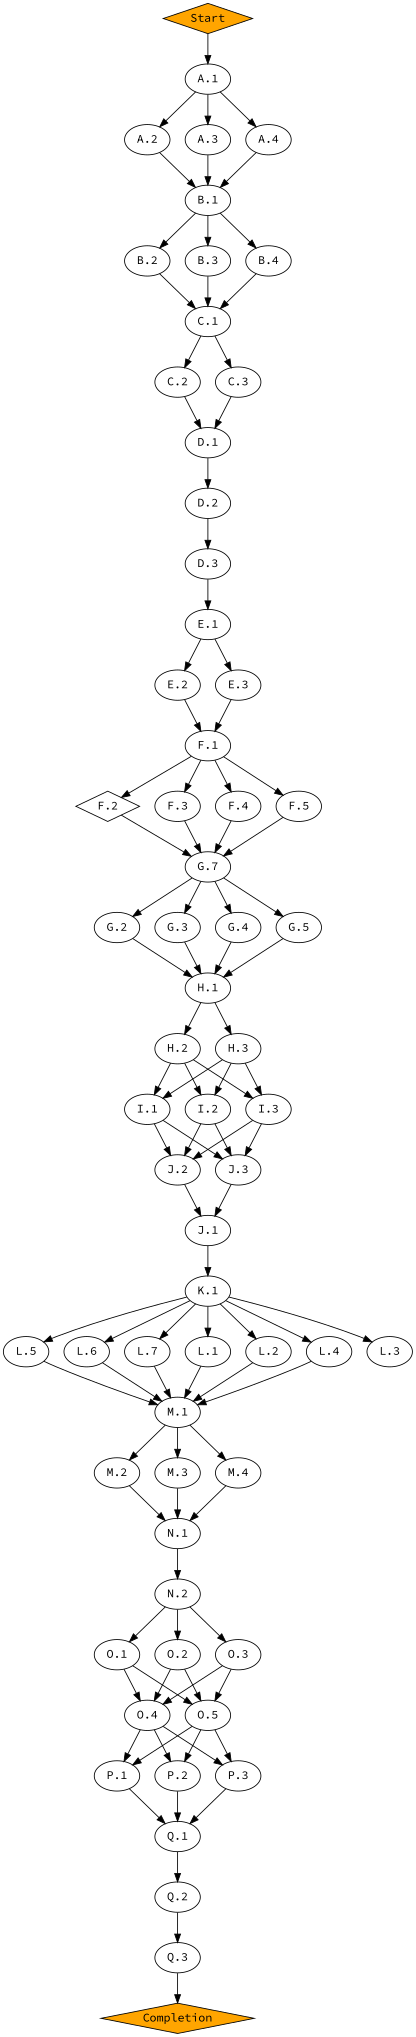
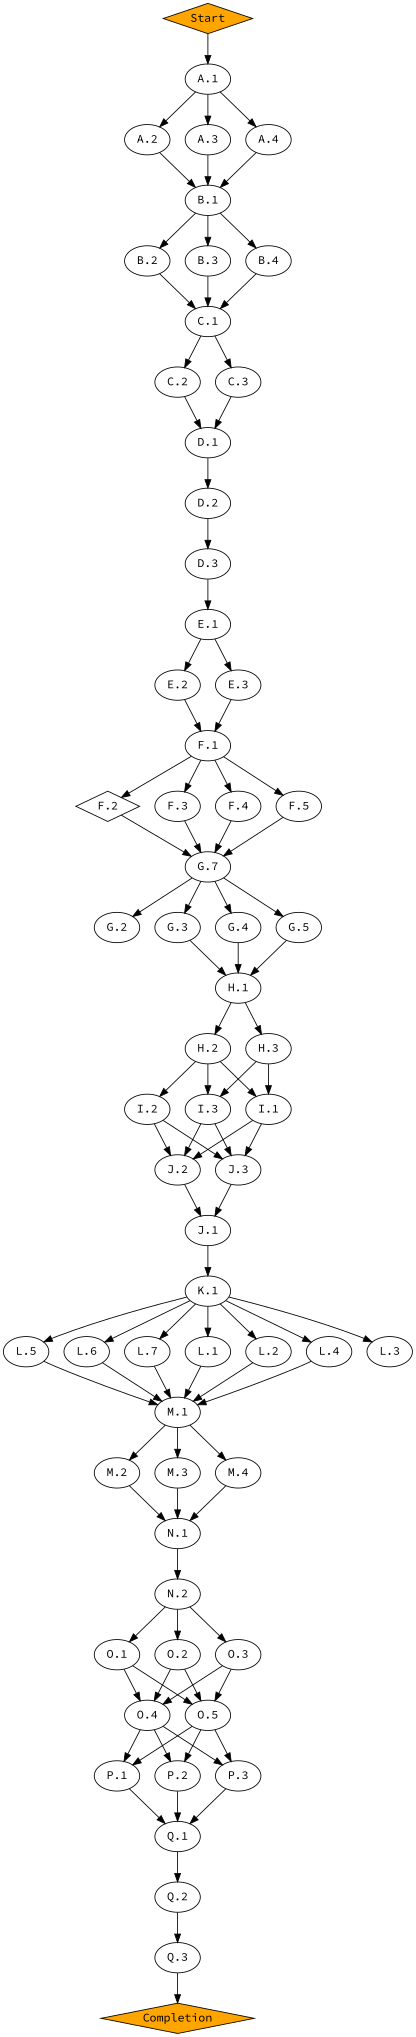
edge "G.2" -> "H.1": removed
edge "H.3" -> "I.2": removed
